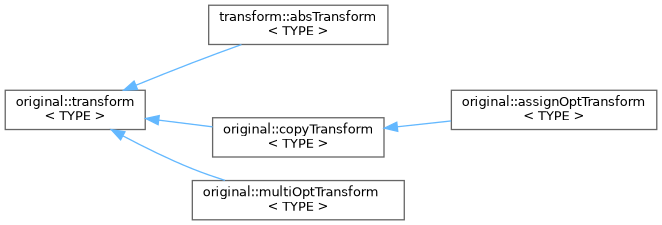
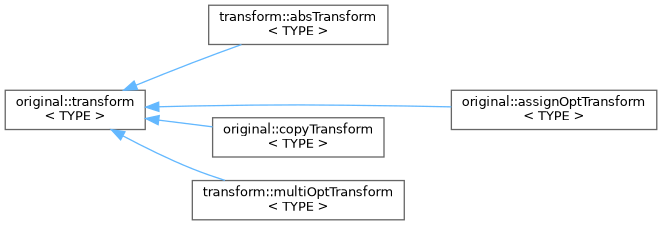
edge "original::assignOptTransform < TYPE >" -> "original::copyTransform < TYPE >": now "original::assignOptTransform < TYPE >" -> "original::transform < TYPE >"
node "original::multiOptTransform < TYPE >": label "original::multiOptTransform < TYPE >" -> "transform::multiOptTransform < TYPE >"
